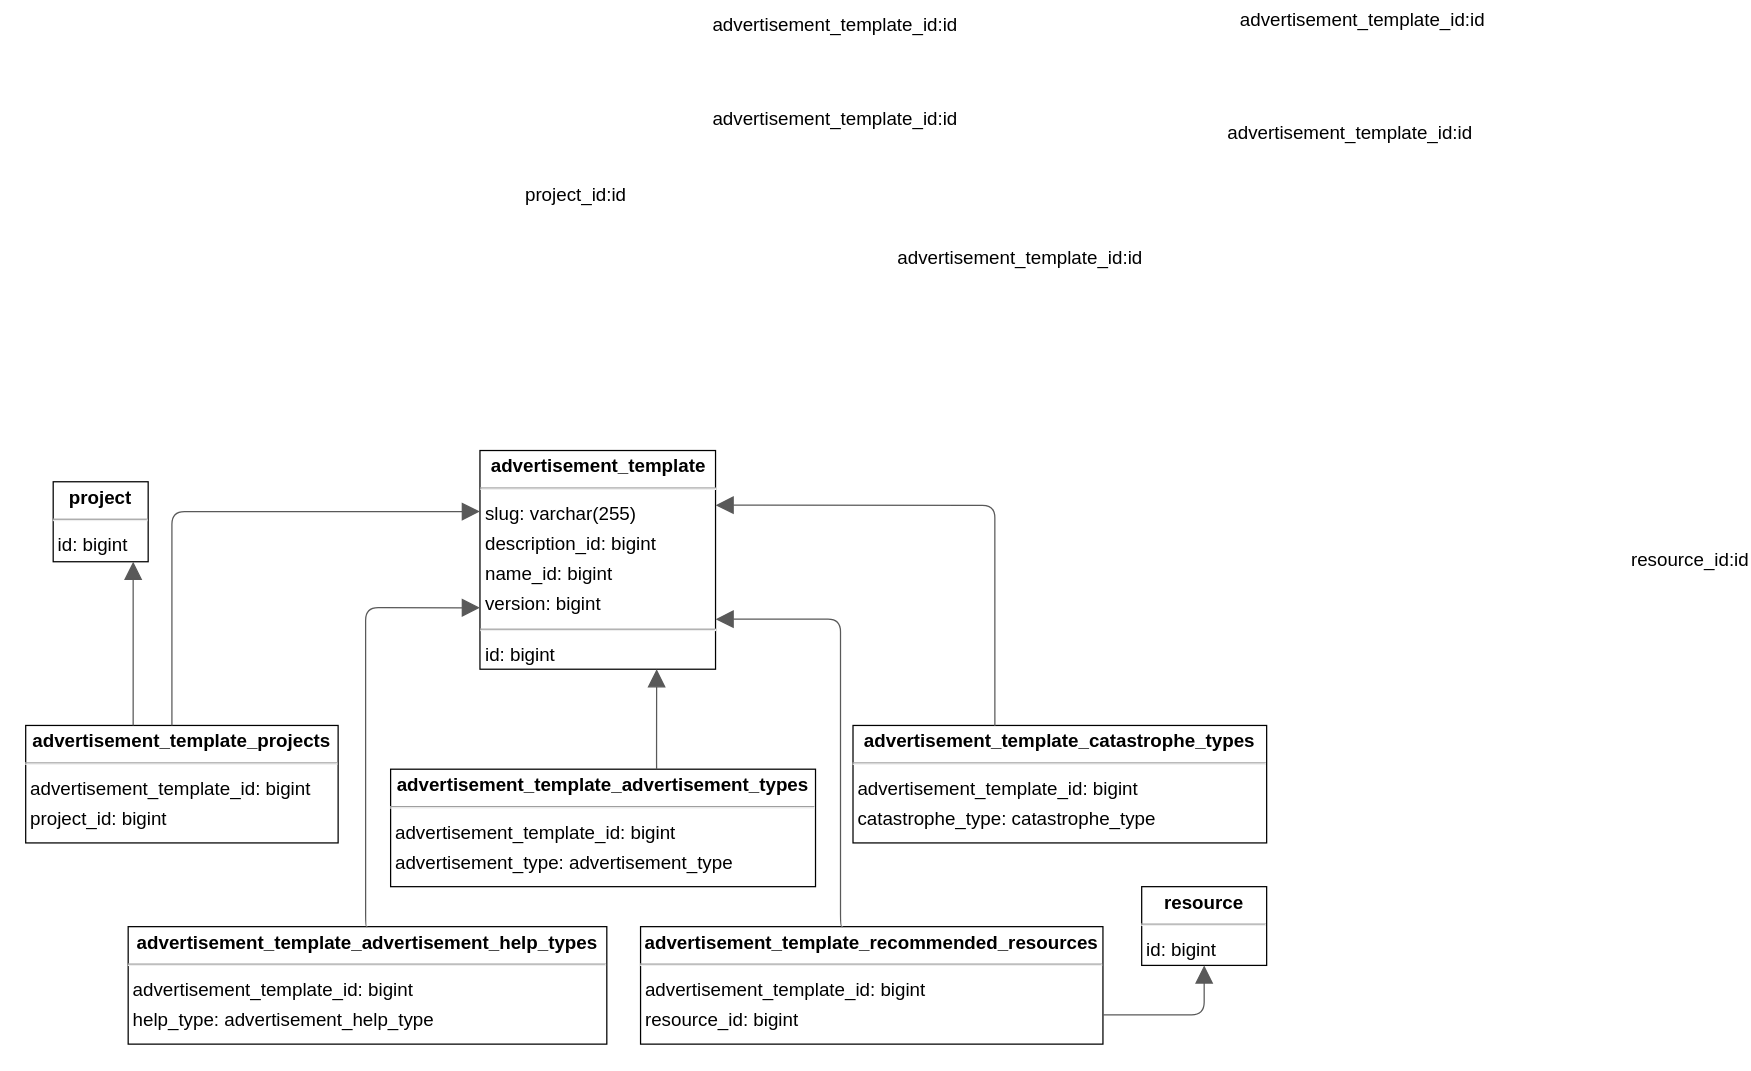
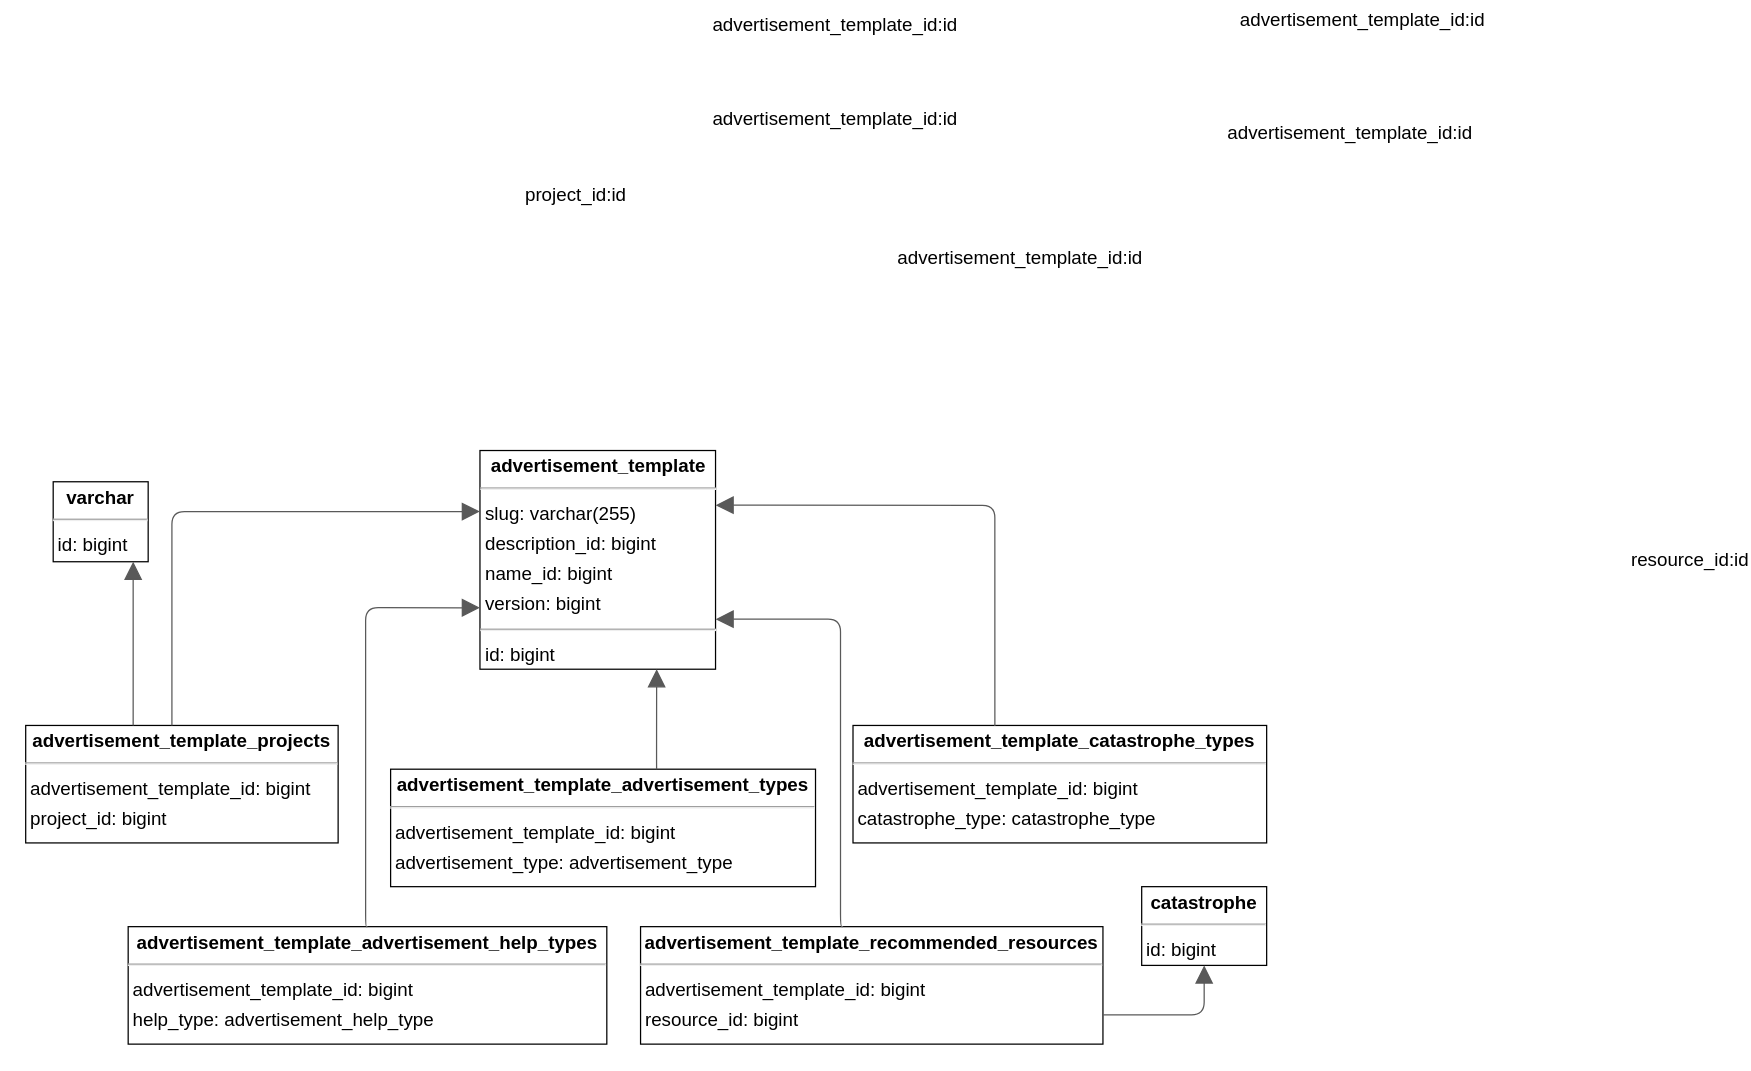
node "project id: bigint": label "project id: bigint" -> "varchar id: bigint"
node "resource id: bigint": label "resource id: bigint" -> "catastrophe id: bigint"
